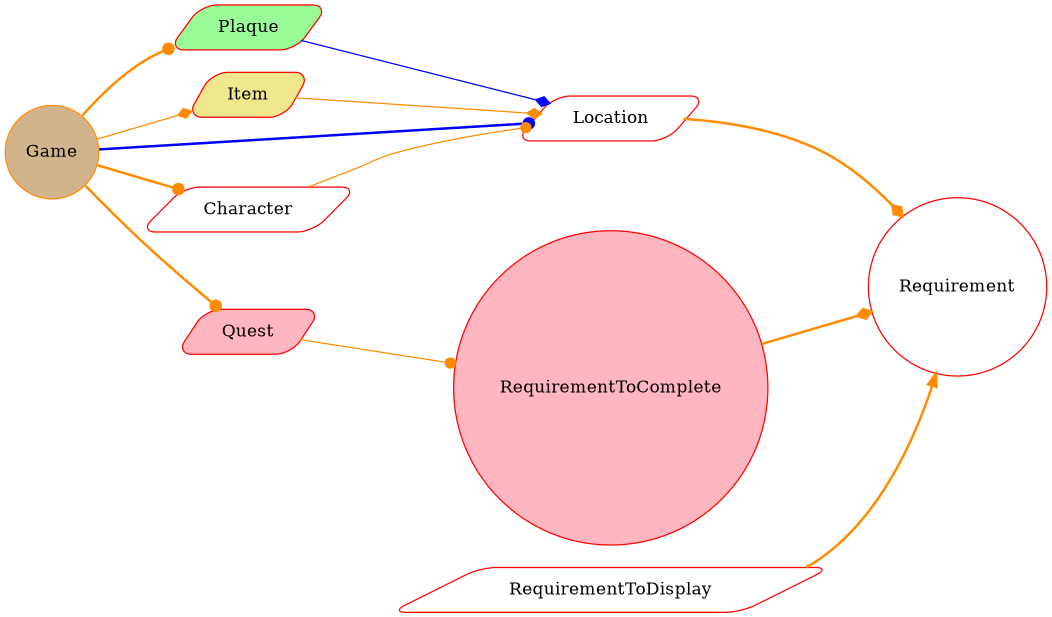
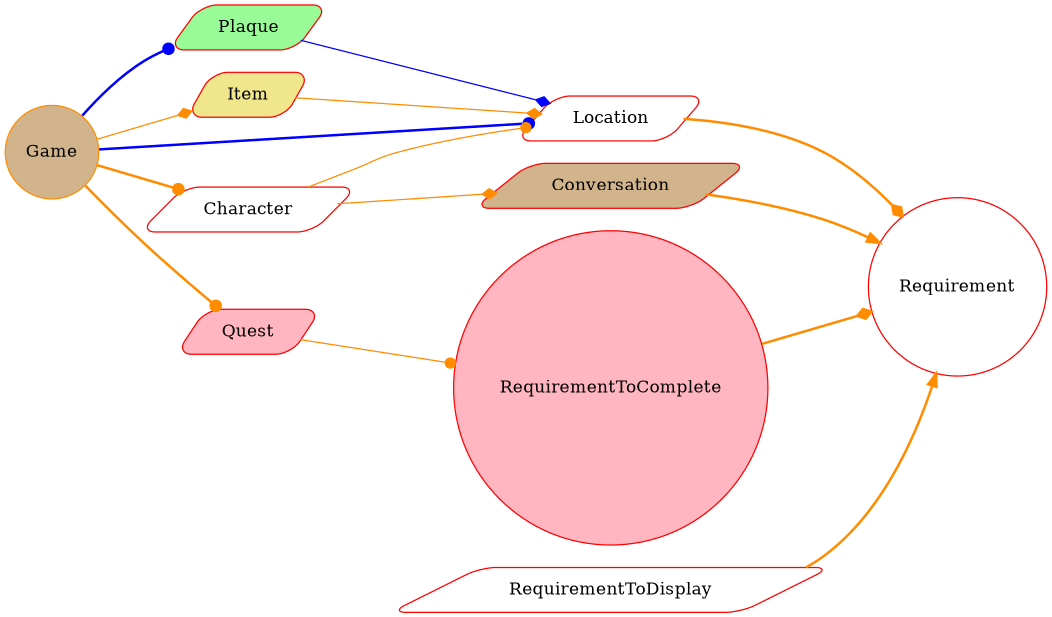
edge "Game" -> "Plaque": color darkorange -> blue
node "Conversation": added
